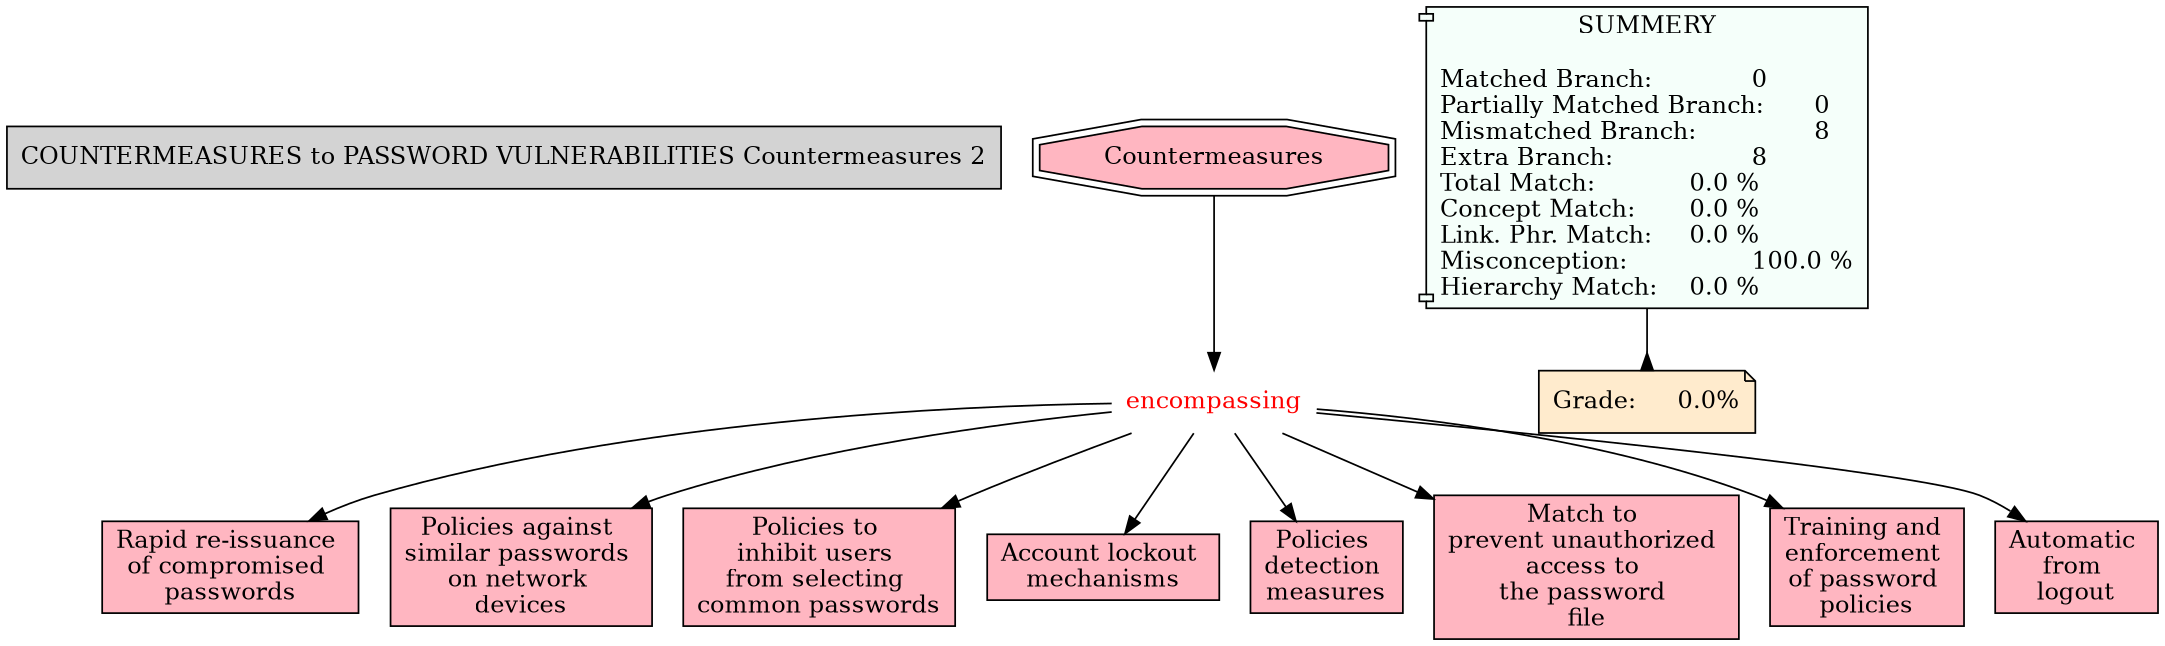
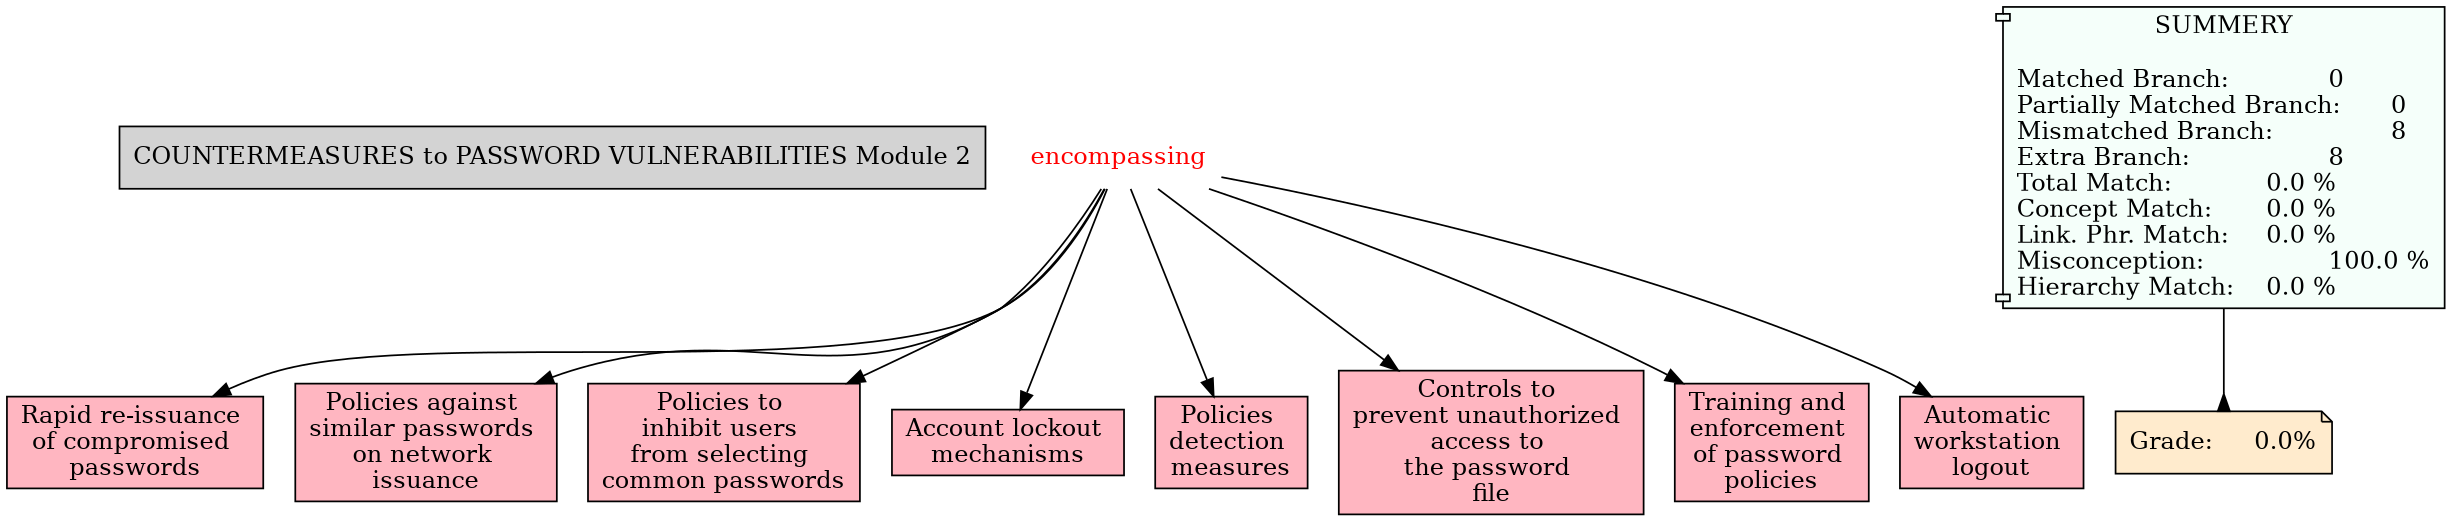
node "COUNTERMEASURES to PASSWORD VULNERABILITIES Countermeasures 2": label "COUNTERMEASURES to PASSWORD VULNERABILITIES Countermeasures 2" -> "COUNTERMEASURES to PASSWORD VULNERABILITIES Module 2"
node "Countermeasures": removed
node "Policies against similar passwords on network devices": label "Policies against similar passwords on network devices" -> "Policies against similar passwords on network issuance"
node "Match to prevent unauthorized access to the password file": label "Match to prevent unauthorized access to the password file" -> "Controls to prevent unauthorized access to the password file"
node "Automatic from logout": label "Automatic from logout" -> "Automatic workstation logout"
